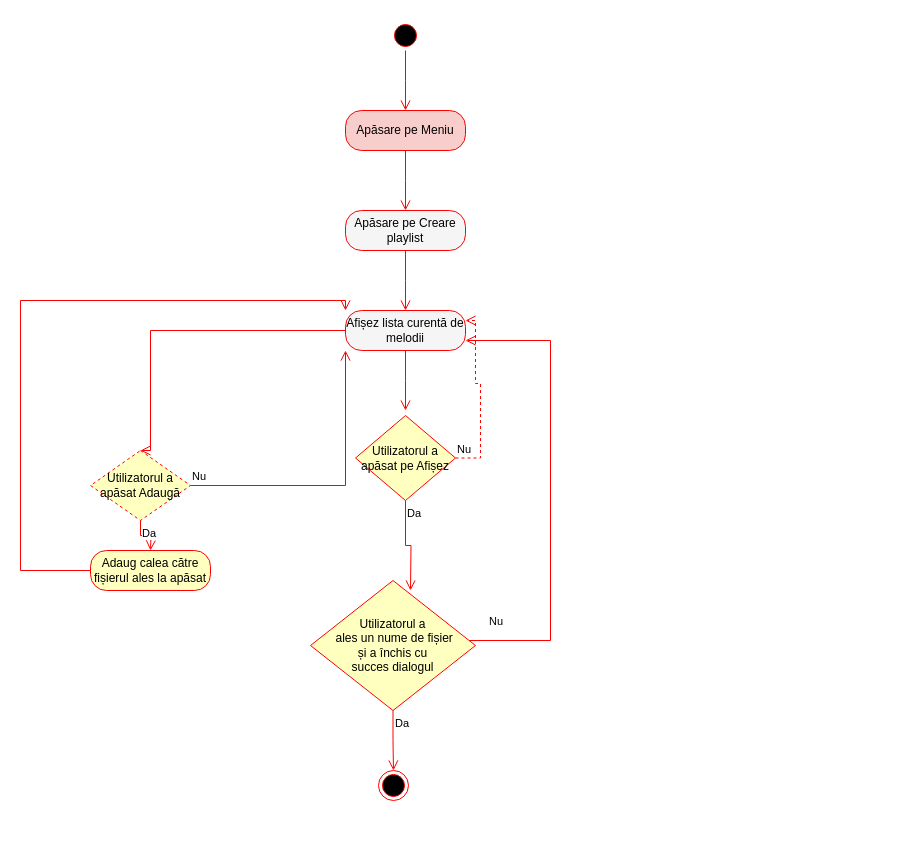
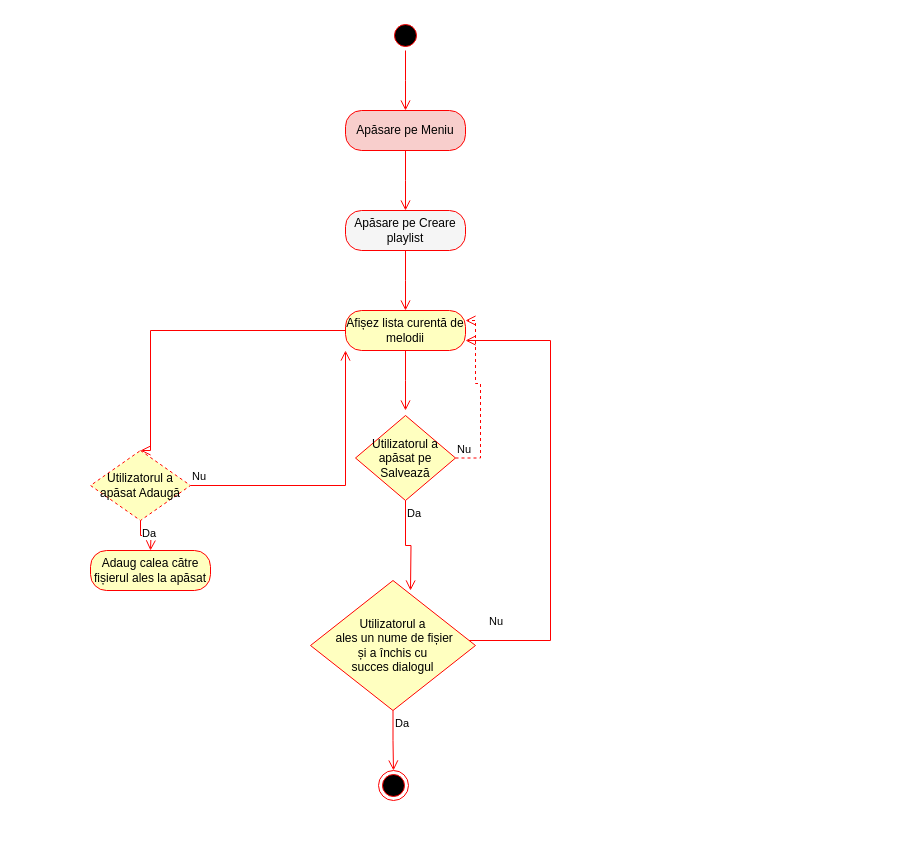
edge "Adaug calea către fișierul ales la apăsat" -> "Afișez lista curentă de melodii": removed
node "Afișez lista curentă de melodii": fillcolor #f5f5f5 -> #ffffc0
node "Utilizatorul a apăsat pe Afișez": label "Utilizatorul a apăsat pe Afișez" -> "Utilizatorul a apăsat pe Salvează"
